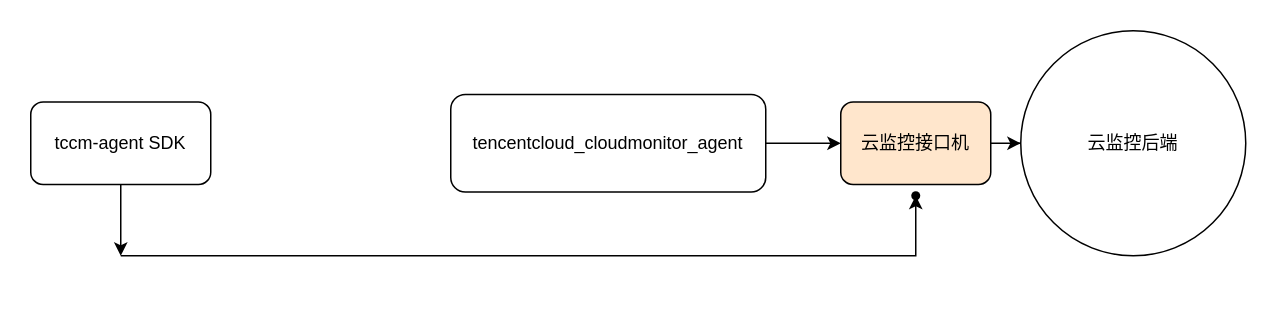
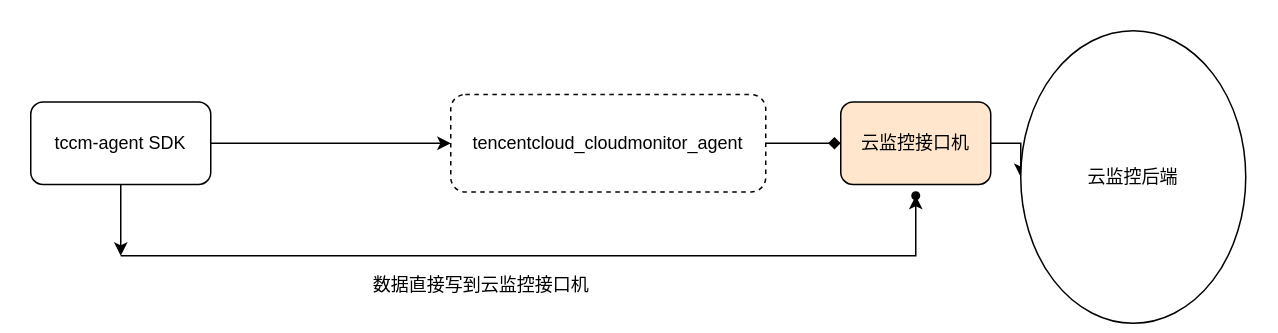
edge "tccm-agent SDK" -> "tencentcloud_cloudmonitor_agent": added
node "tencentcloud_cloudmonitor_agent": style solid -> dashed
edge "tencentcloud_cloudmonitor_agent" -> "云监控接口机": arrowhead classic -> diamond
node "云监控后端": size 225x225 -> 225x293
node "数据直接写到云监控接口机": added
